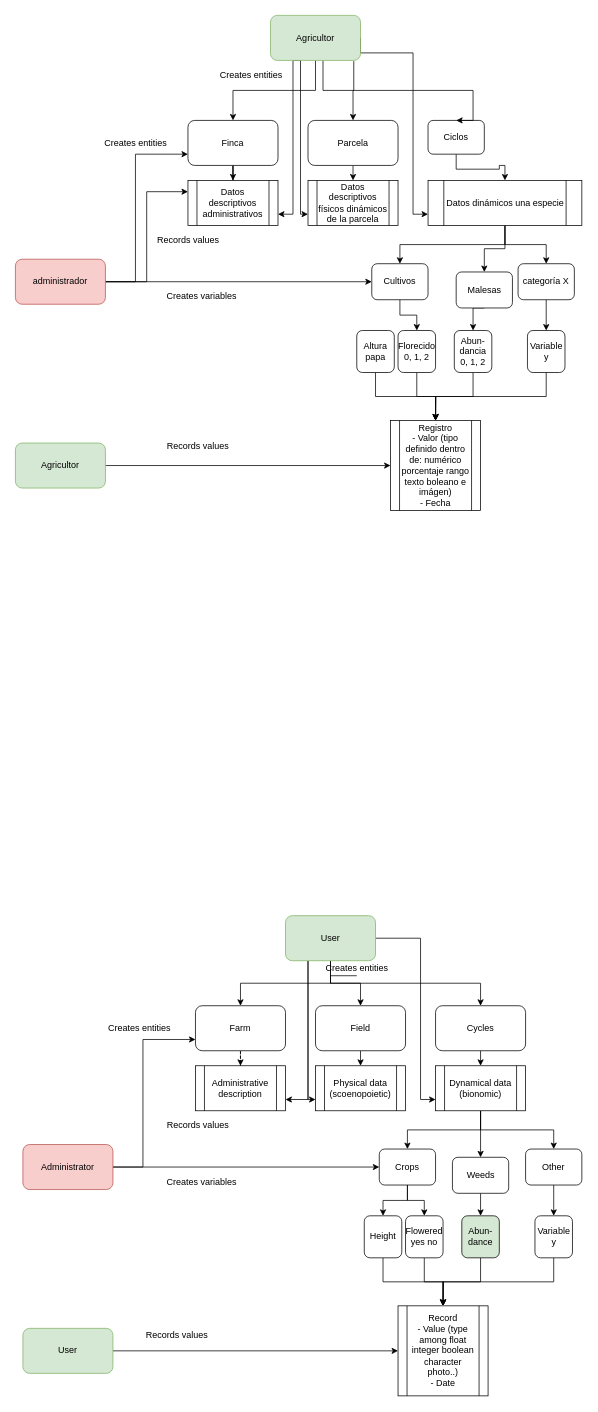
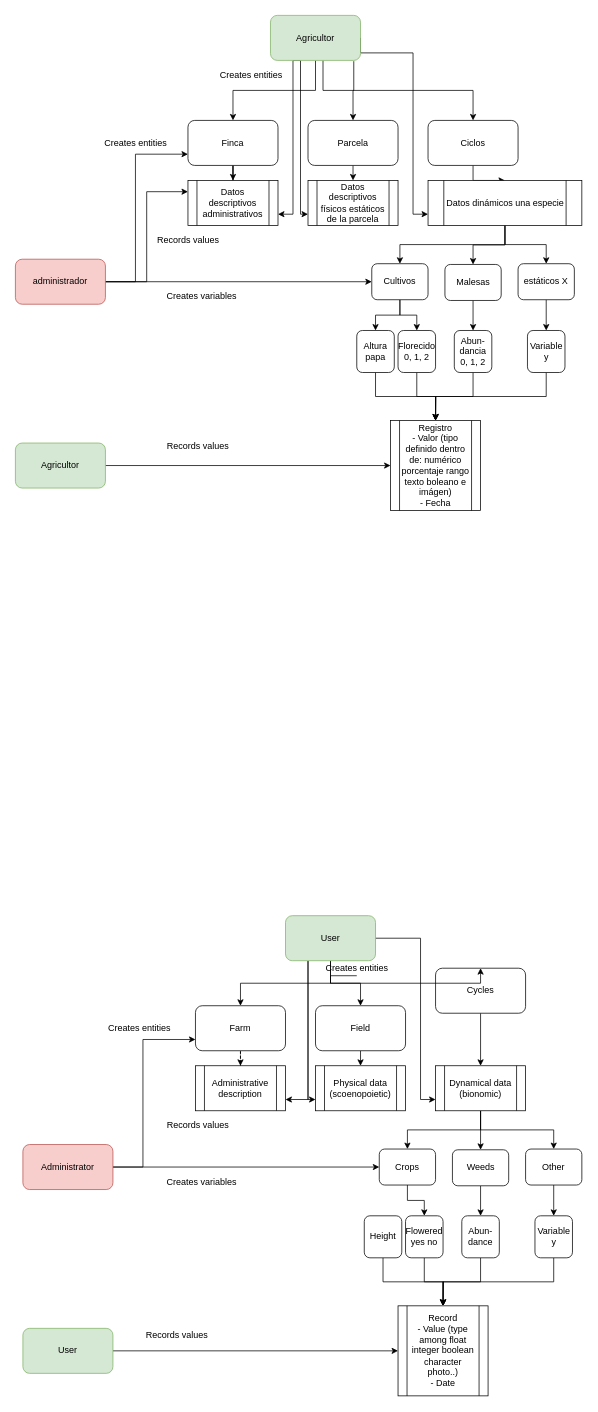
node "Ciclos": size 56x34 -> 90x45
node "Datos descriptivos físicos dinámicos de la parcela": label "Datos descriptivos físicos dinámicos de la parcela" -> "Datos descriptivos físicos estáticos de la parcela"
node "categoría X": label "categoría X" -> "estáticos X"
node "Malesas": moved (484, 290) -> (473, 282)
edge "Cultivos" -> "Altura papa": added
node "Cycles": moved (480, 1028) -> (480, 990)
node "Weeds": moved (480, 1175) -> (480, 1167)
edge "Crops" -> "Height": removed
node "Abun-dance": fillcolor #d5e8d4 -> #ffffff
